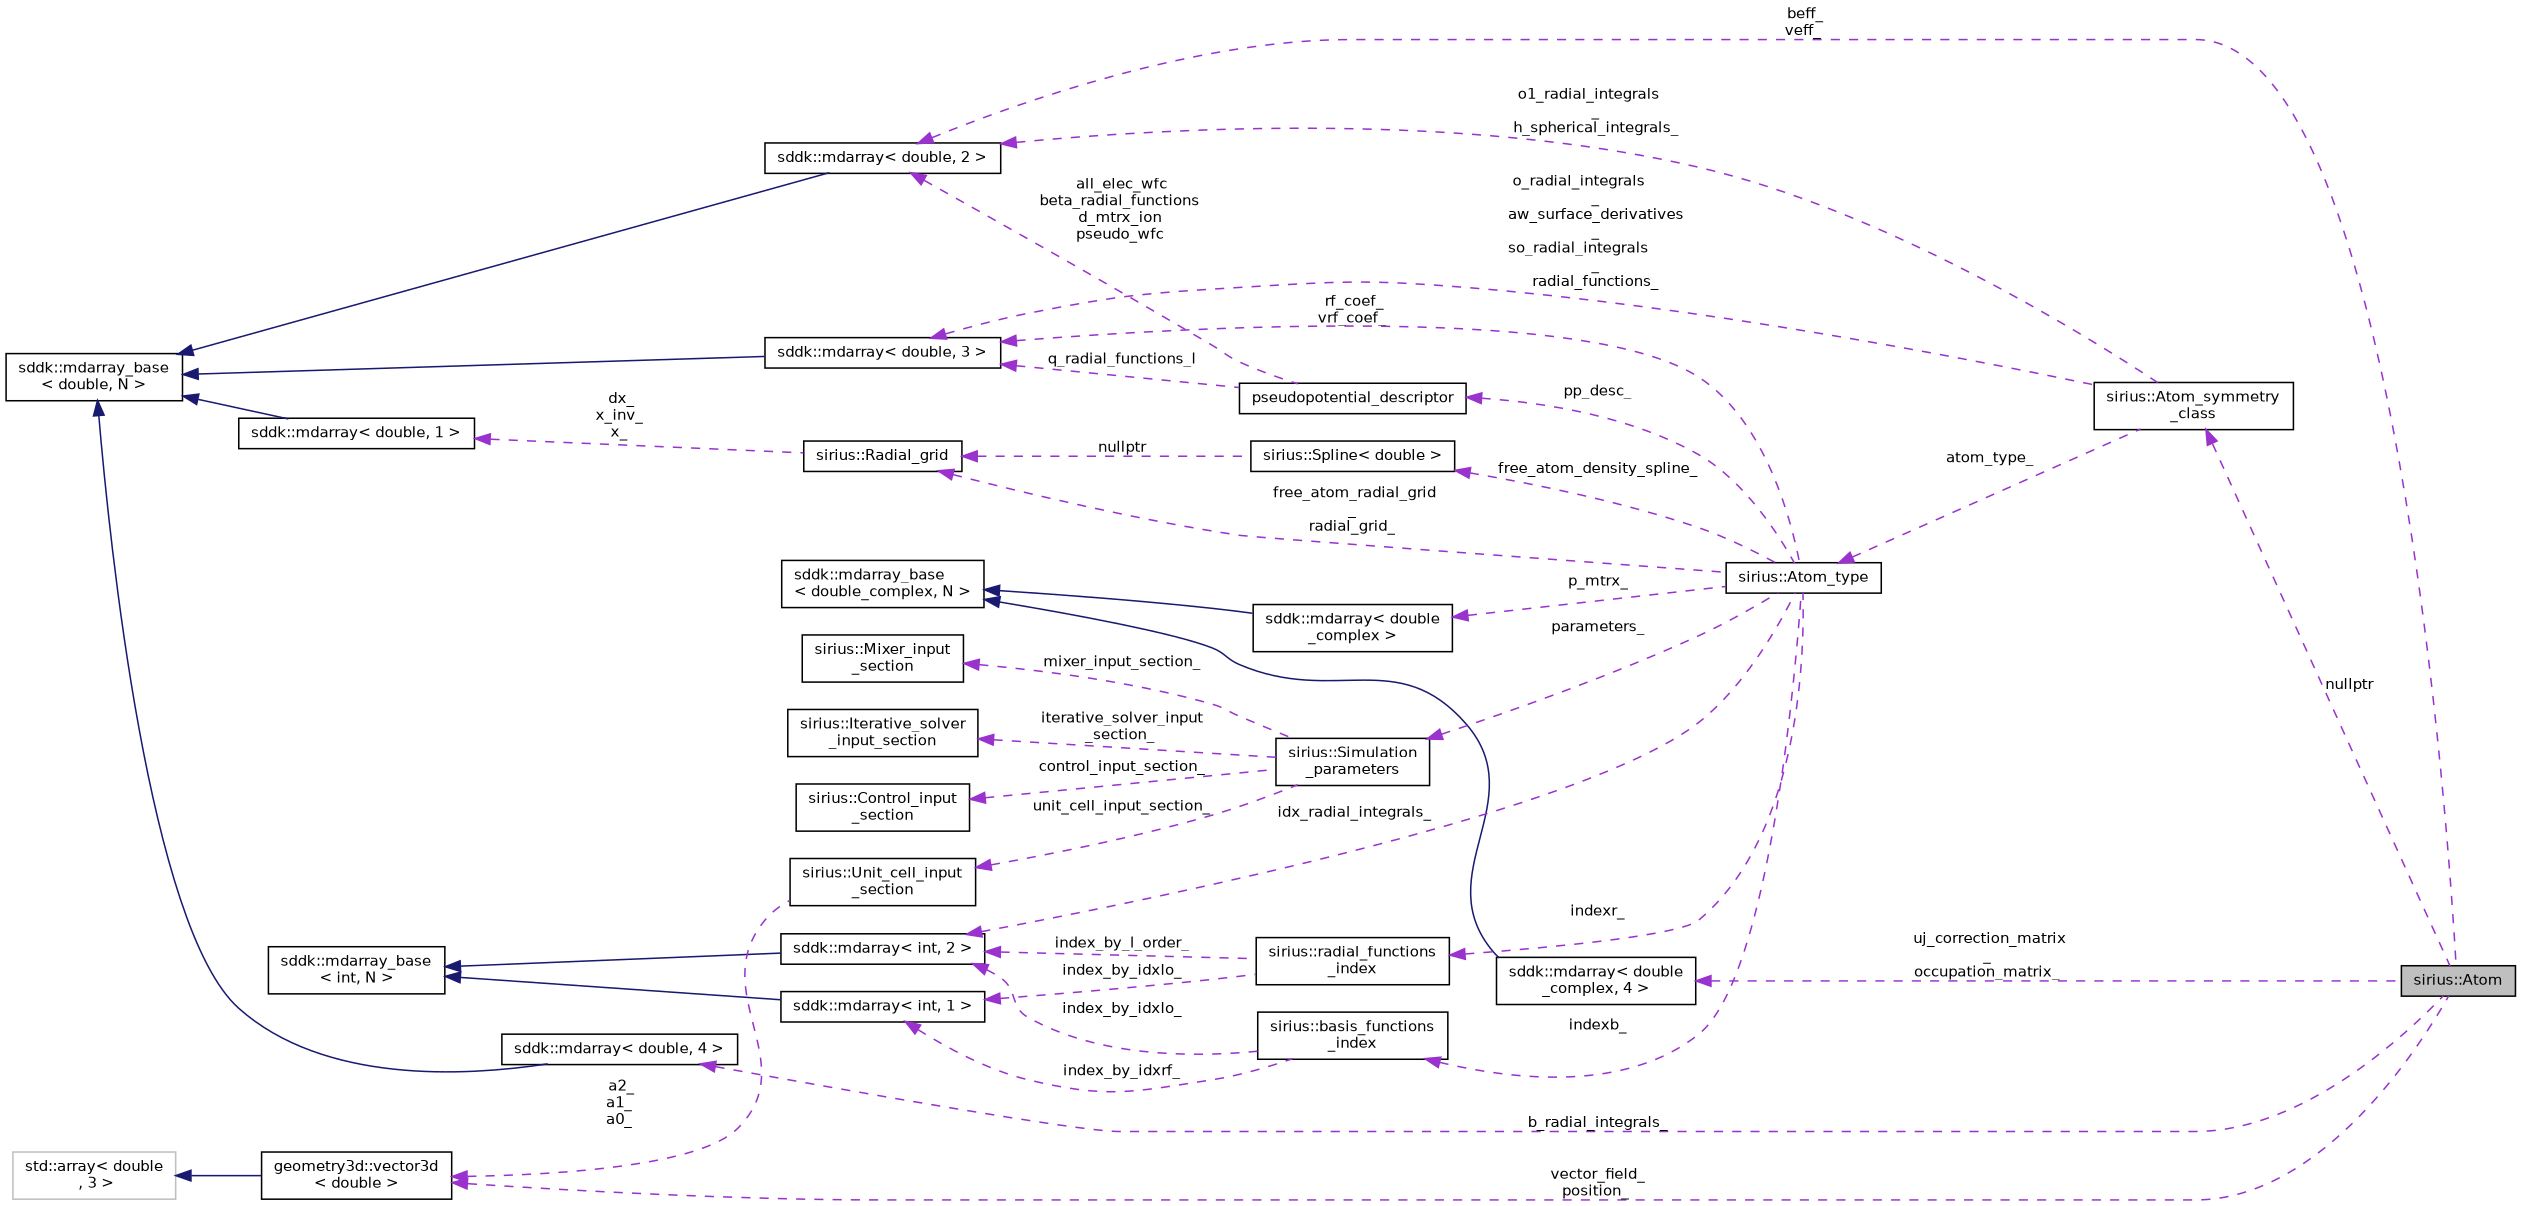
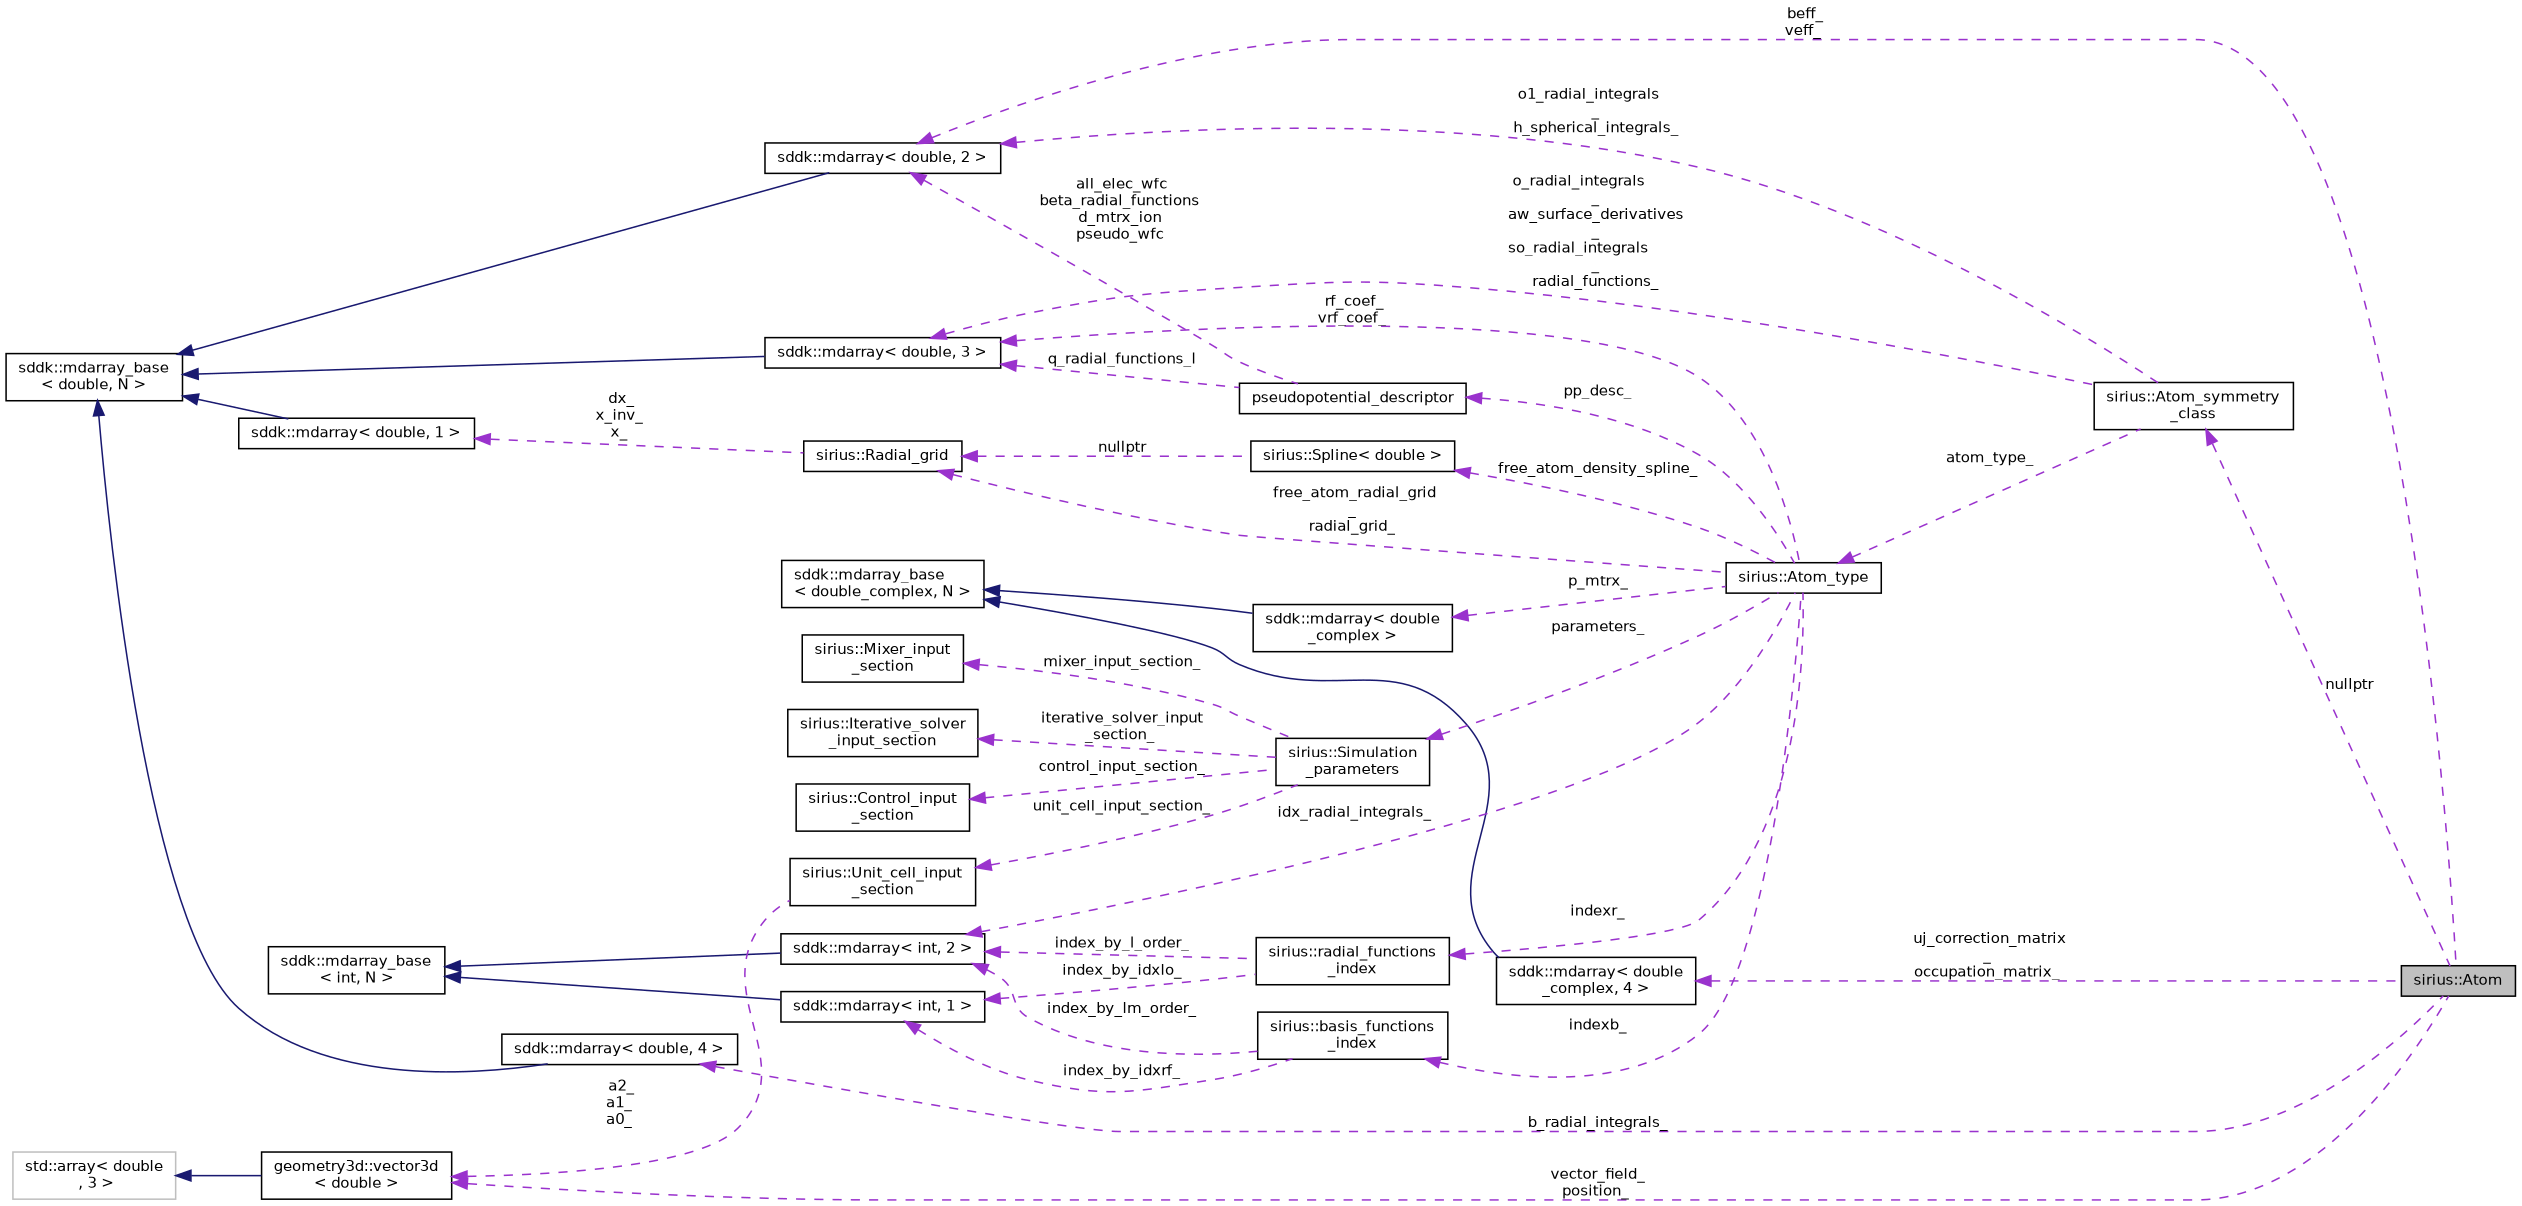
edge "sirius::basis_functions _index" -> "sddk::mdarray< int, 2 >": label " index_by_idxlo_" -> " index_by_lm_order_"
